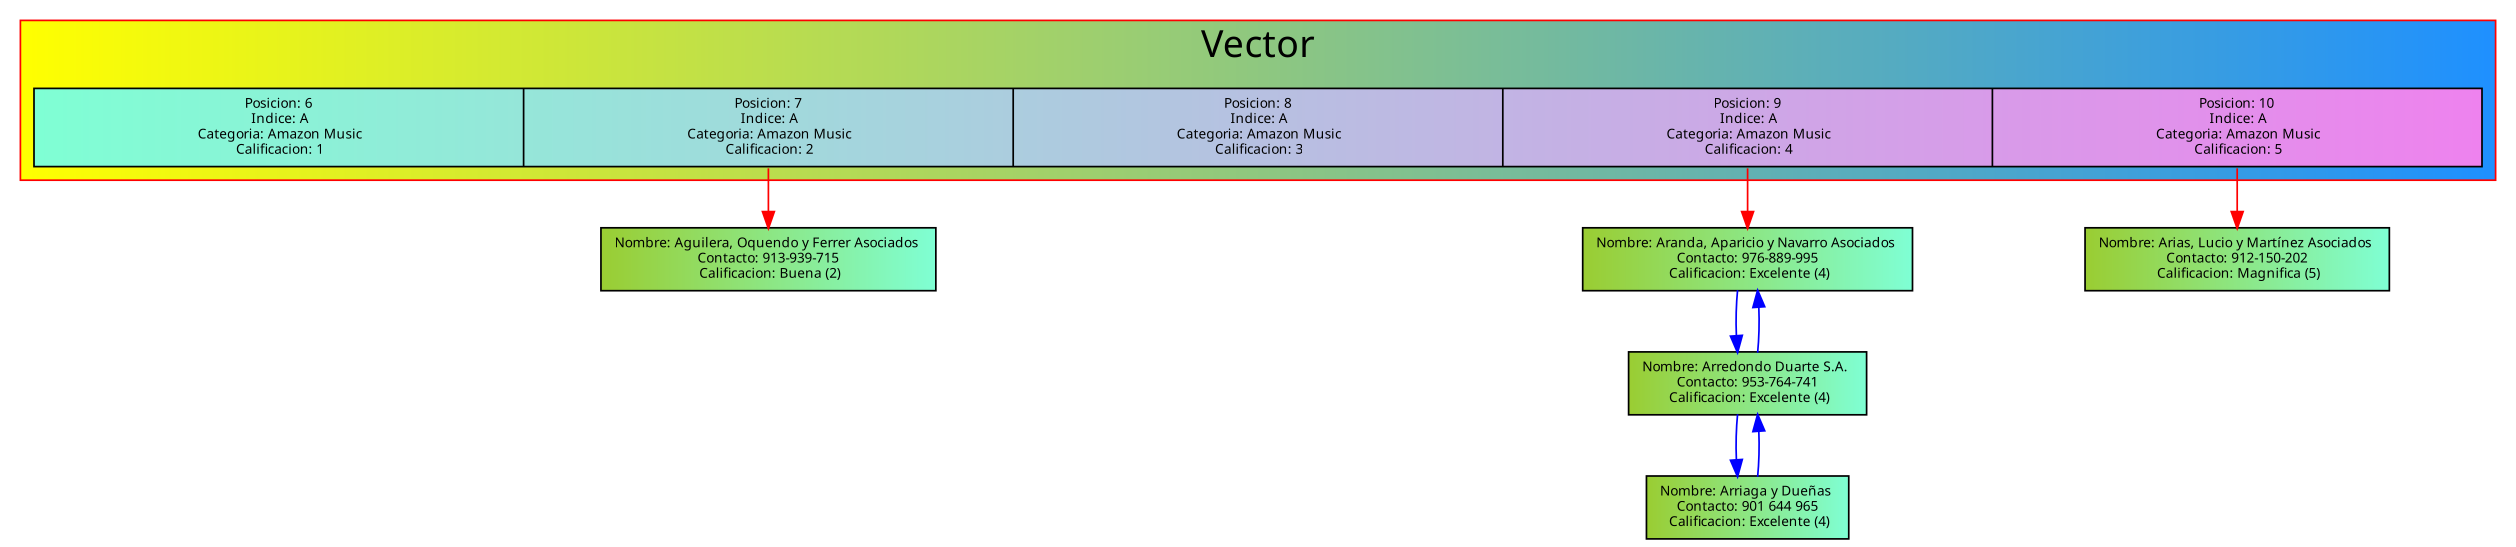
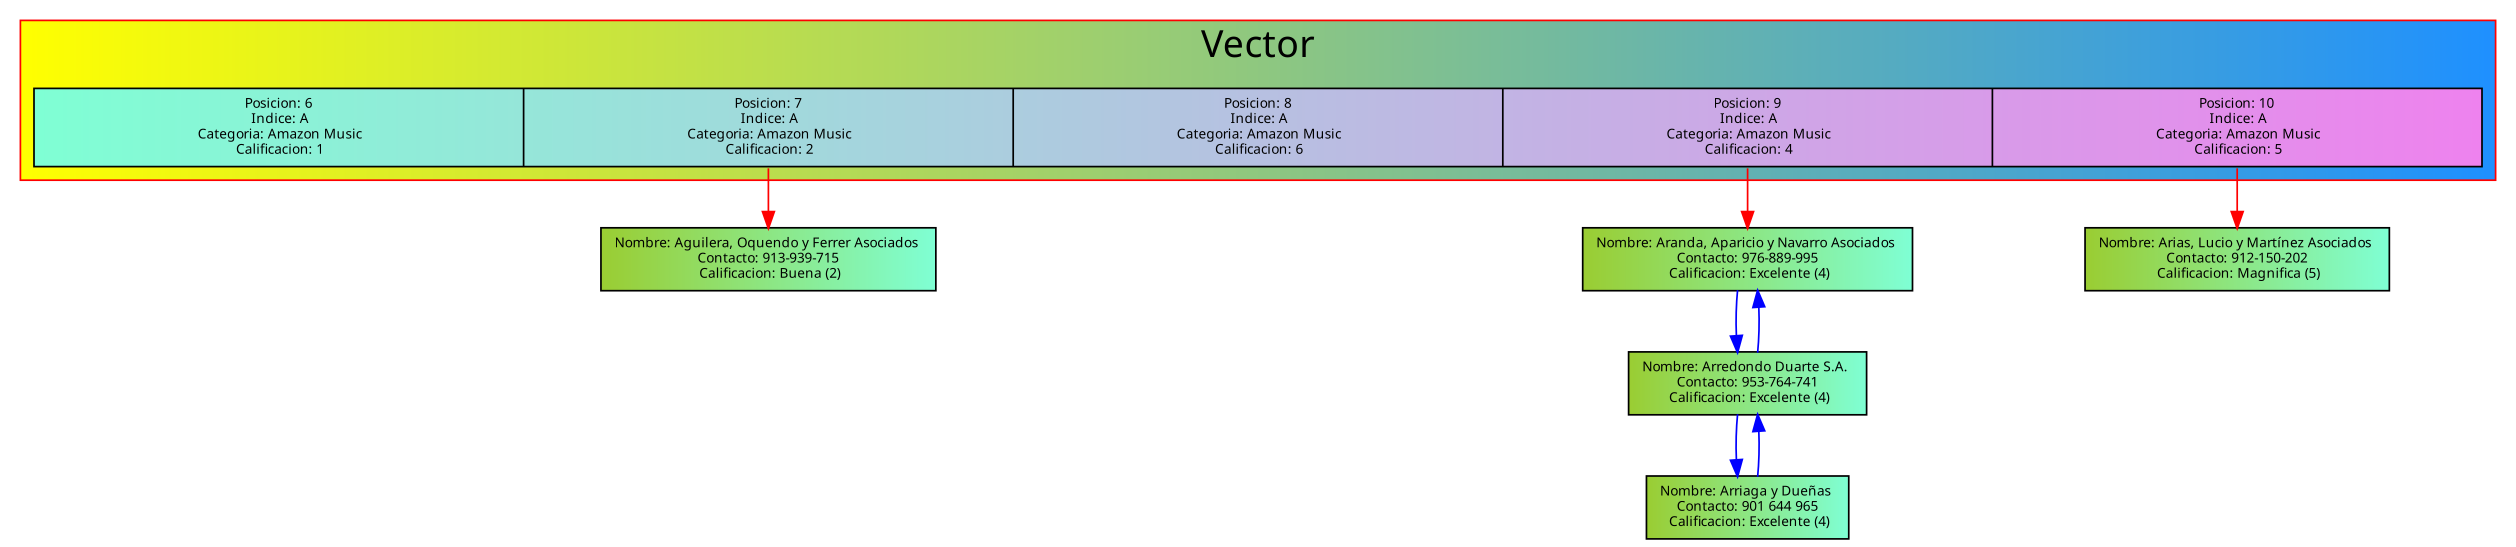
node "Posicion: 6": text "Calificacion: 3" -> "Calificacion: 6"
